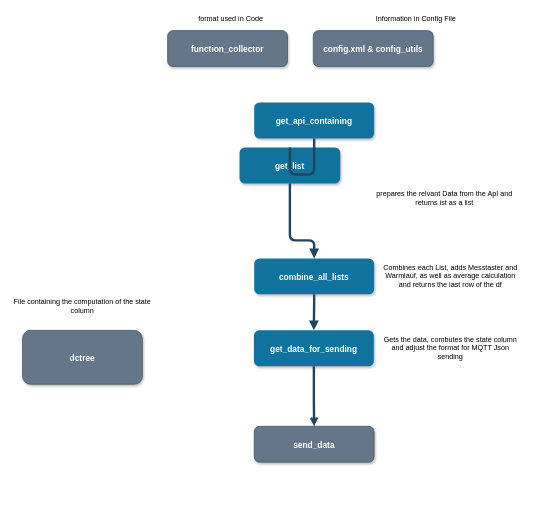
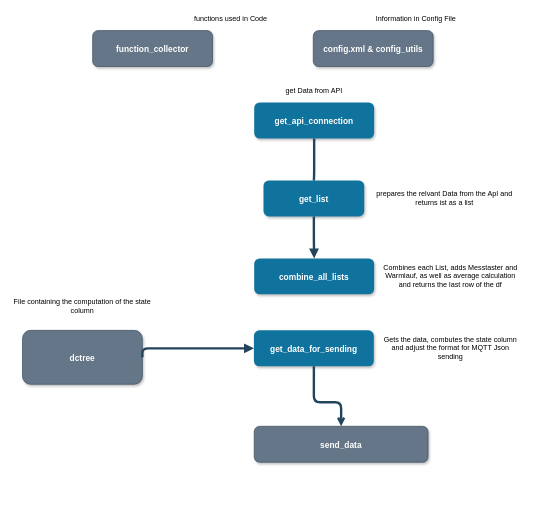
node "format used in Code": label "format used in Code" -> "functions used in Code"
node "function_collector": moved (228, 48) -> (153, 48)
node "get Data from API": added
node "get_api_containing": label "get_api_containing" -> "get_api_connection"
node "get_list": moved (290, 165) -> (314, 198)
edge "combine_all_lists" -> "get_data_for_sending": removed
edge "dctree" -> "get_data_for_sending": added
node "send_data": size 120x36 -> 174x36
